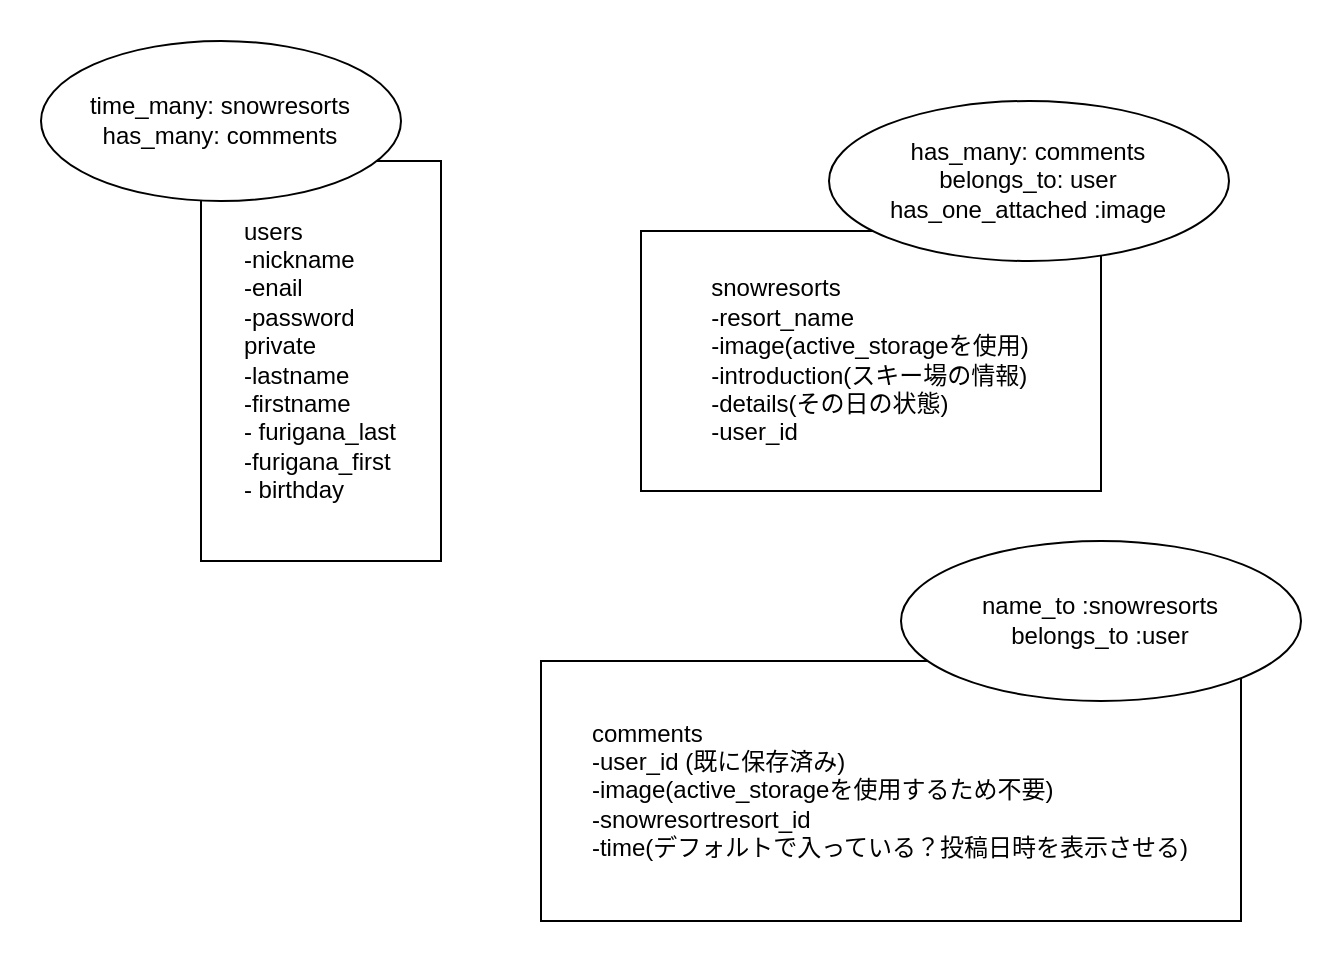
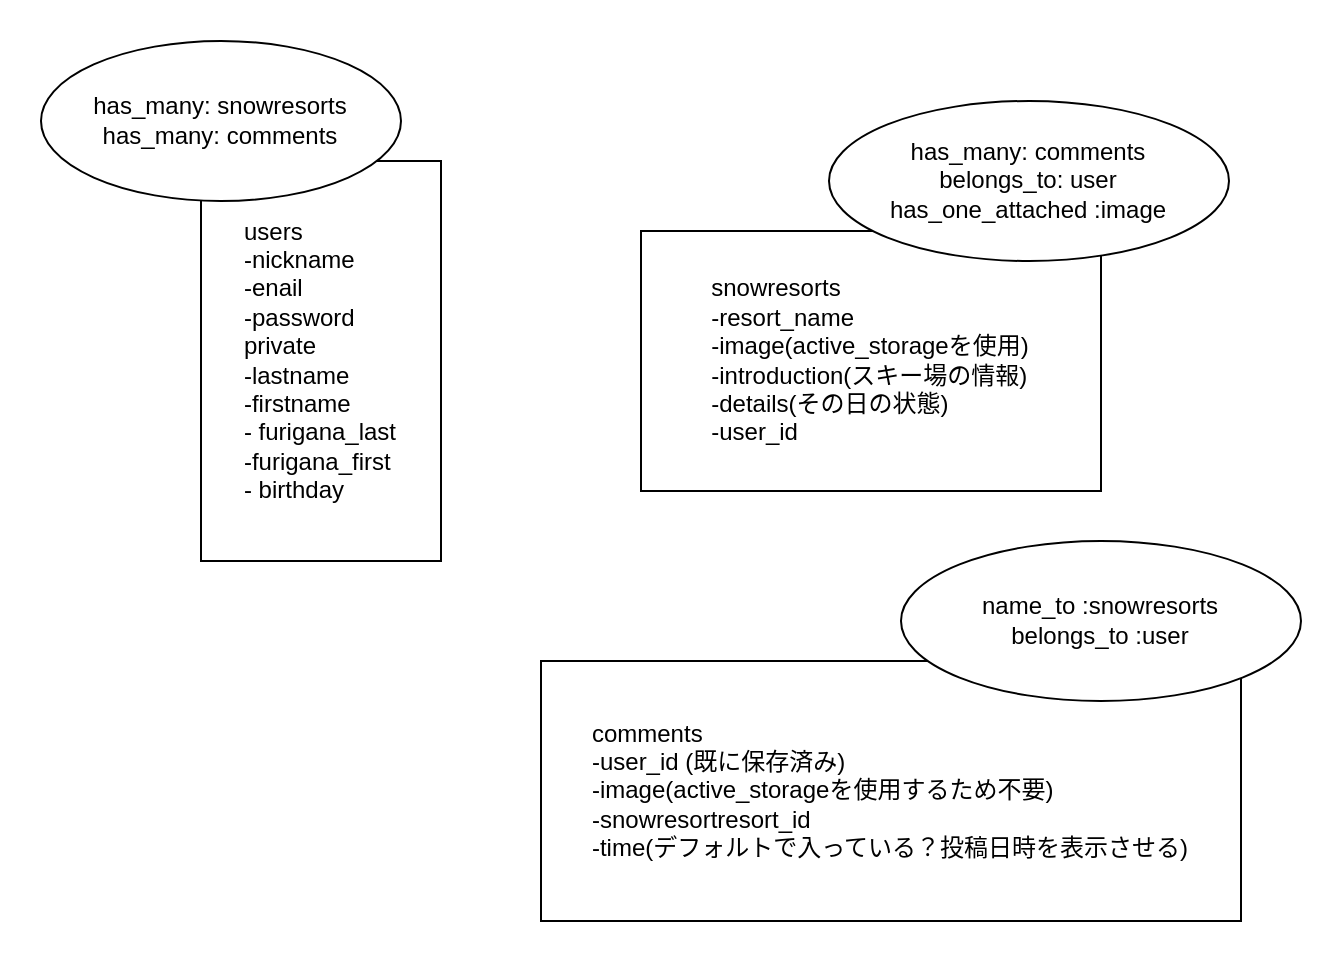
node "time_many: snowresorts has_many: comments": label "time_many: snowresorts has_many: comments" -> "has_many: snowresorts has_many: comments"
